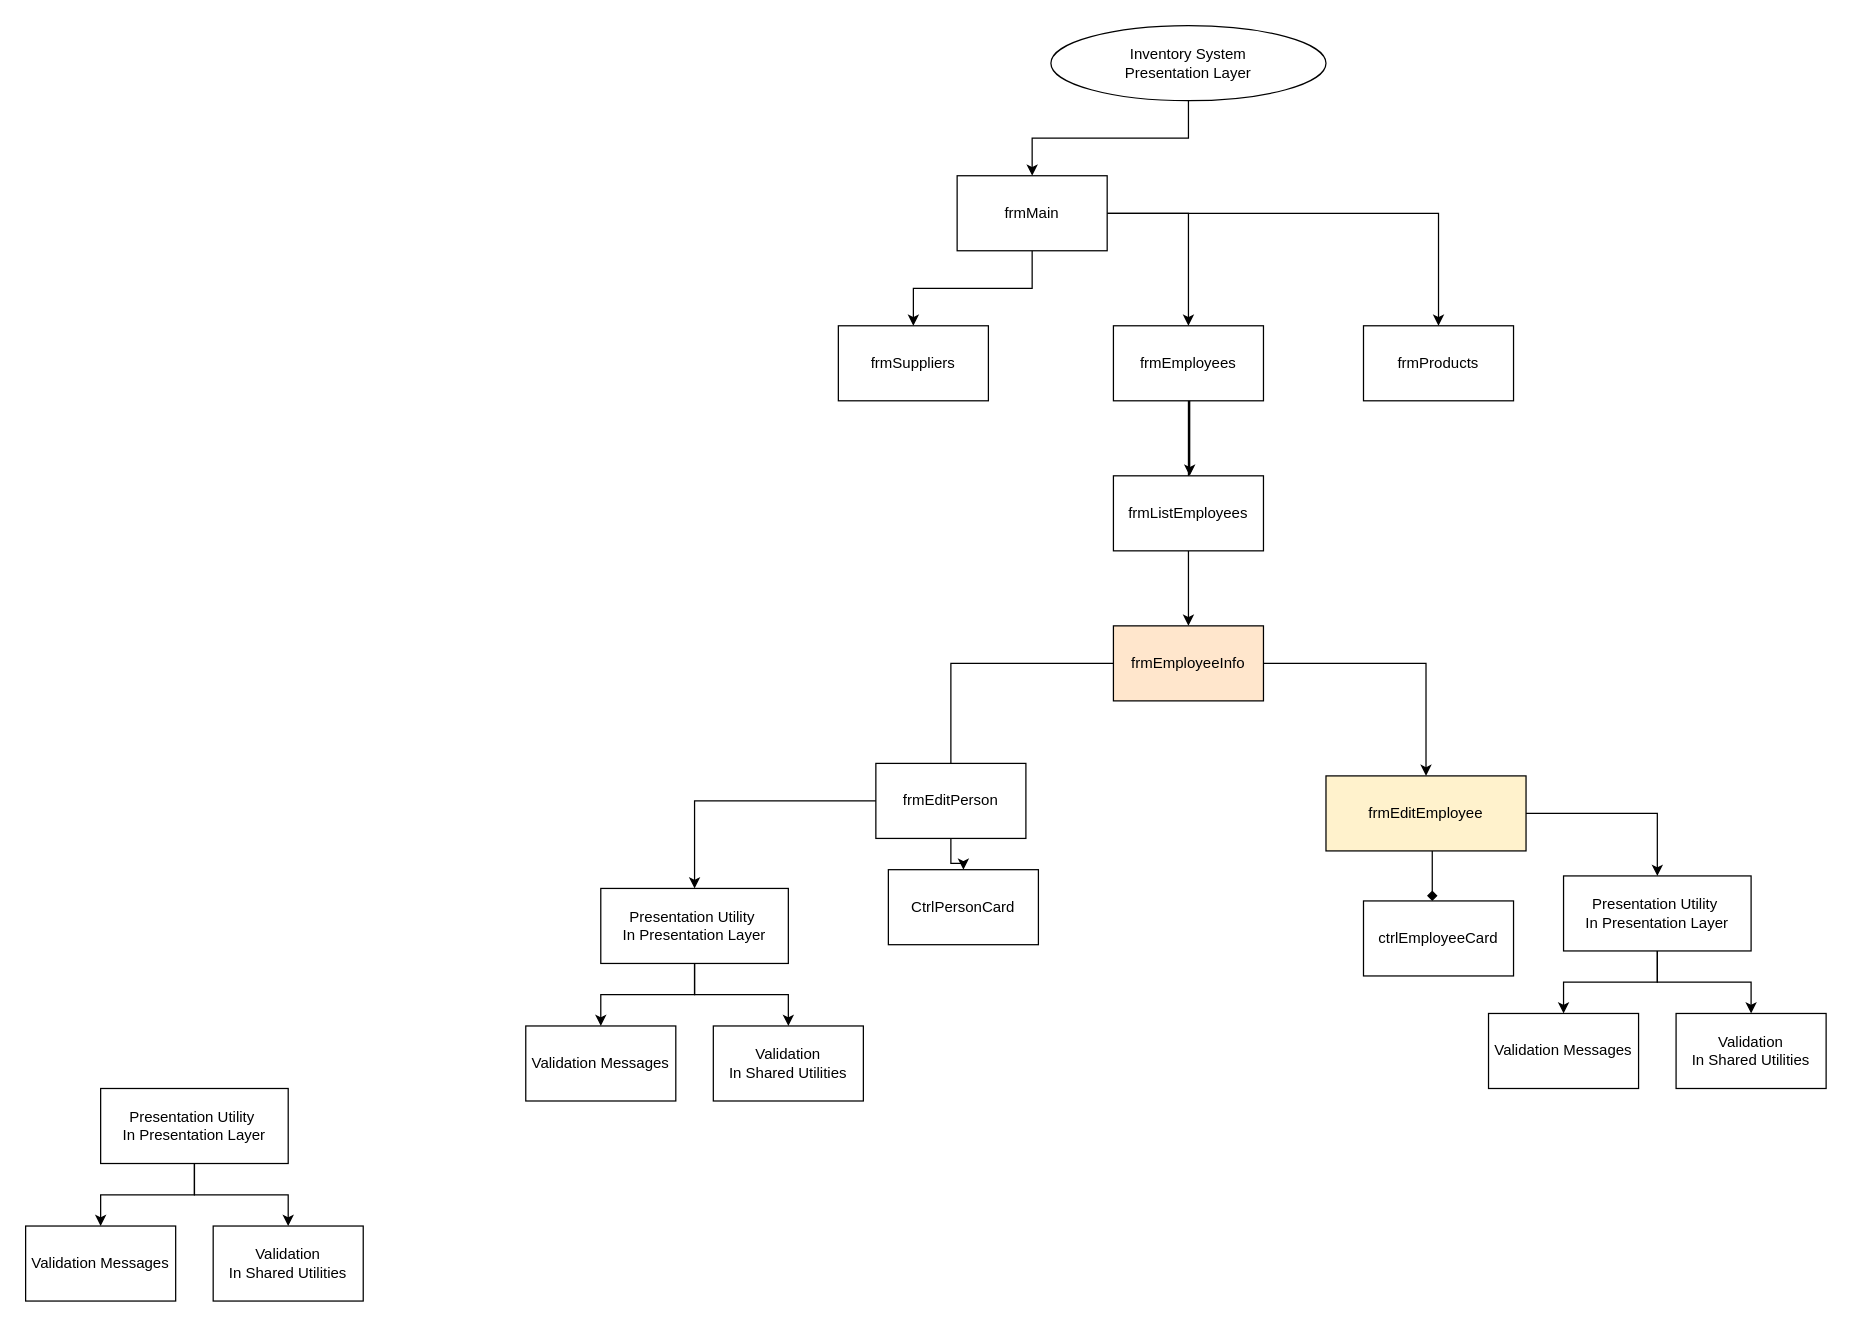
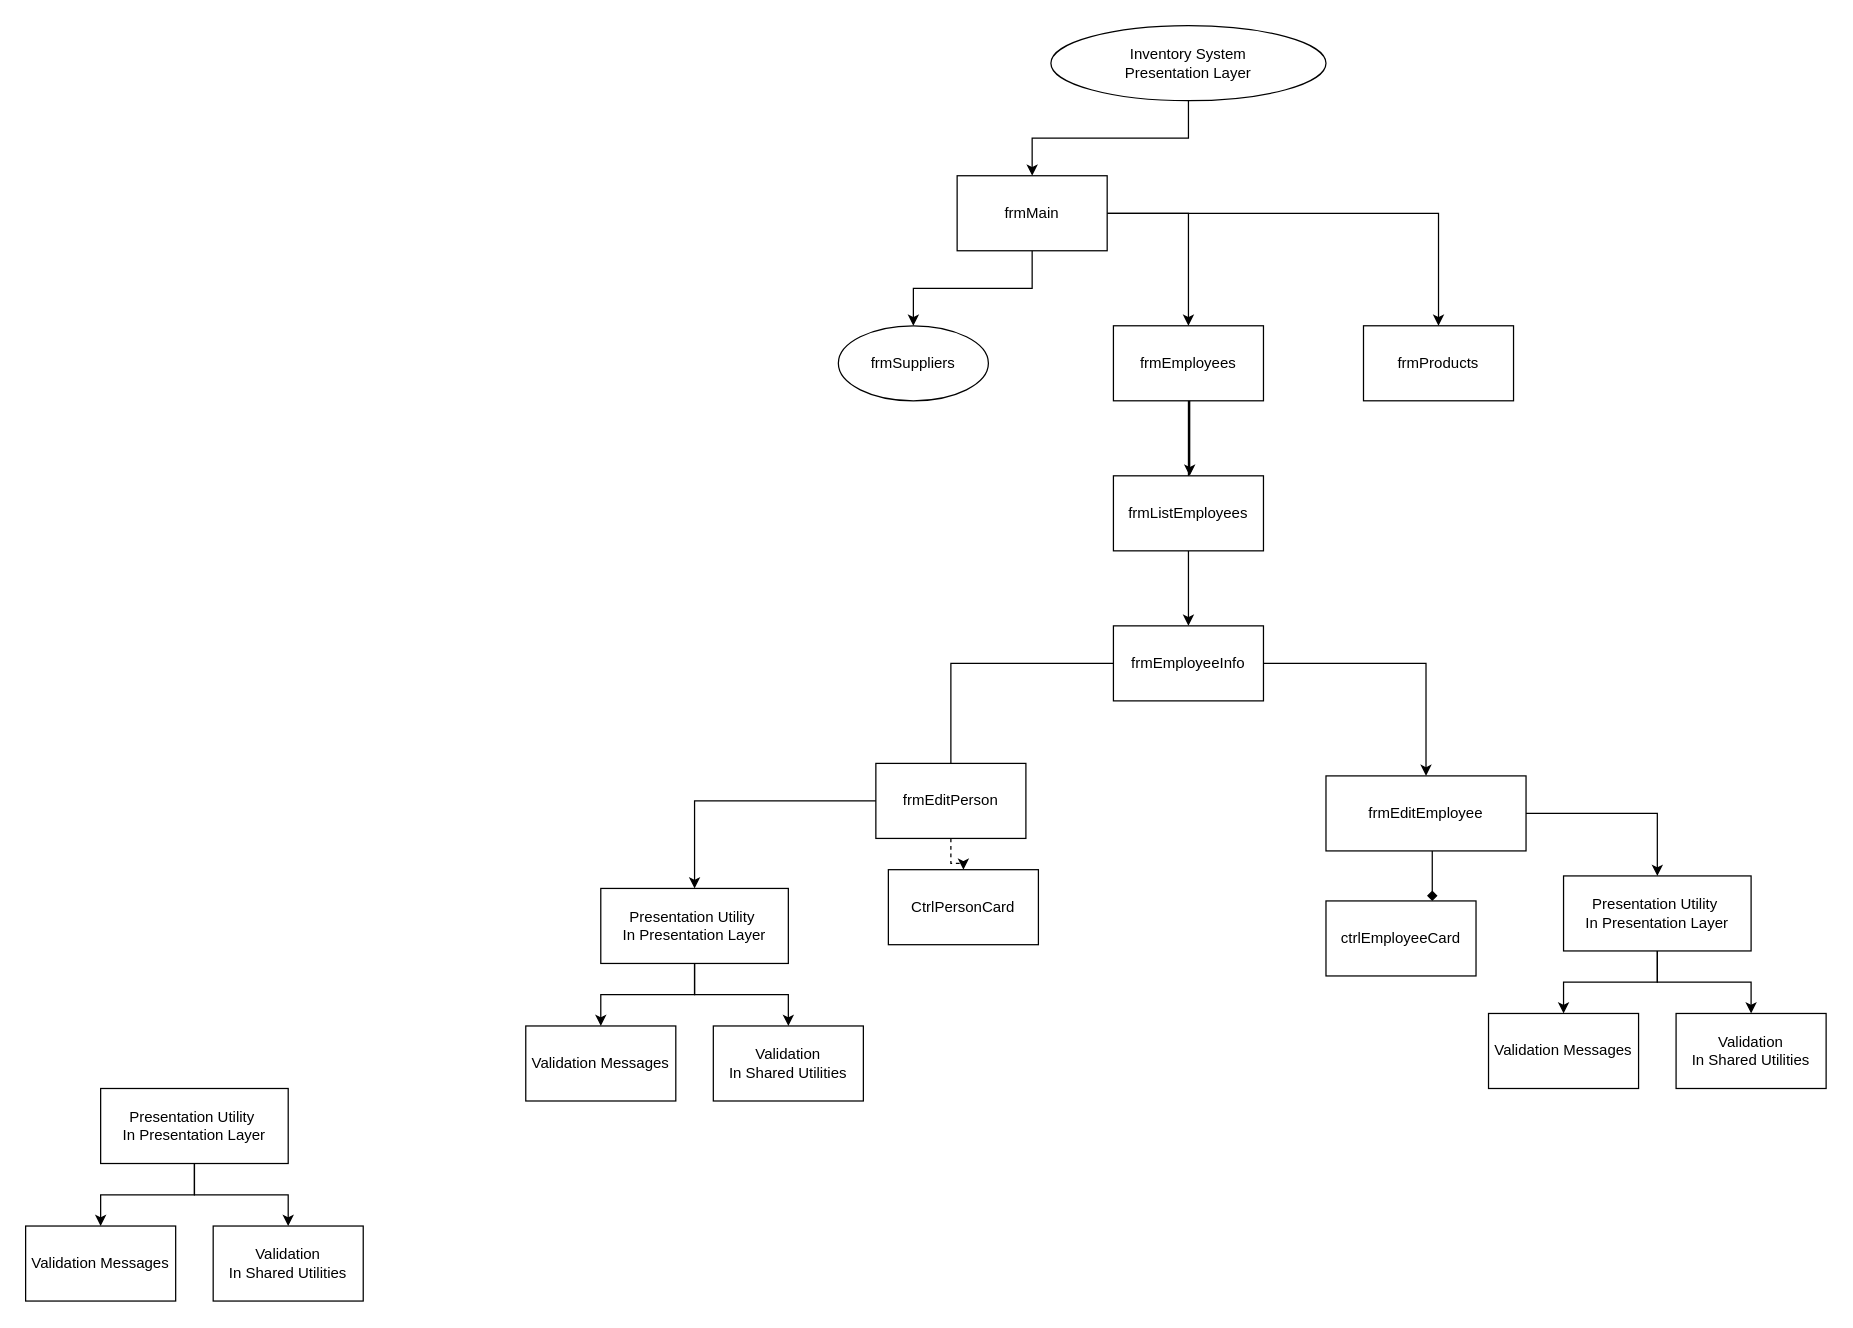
node "frmSuppliers": shape rectangle -> ellipse
node "frmEmployeeInfo": fillcolor #ffe6cc -> #ffffff
node "frmEditEmployee": fillcolor #fff2cc -> #ffffff
edge "frmEditPerson" -> "CtrlPersonCard": style solid -> dashed
node "ctrlEmployeeCard": moved (1438, 938) -> (1401, 938)
